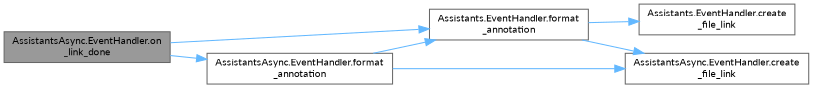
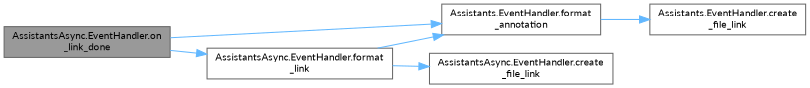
edge "Assistants.EventHandler.format _annotation" -> "AssistantsAsync.EventHandler.create _file_link": removed
node "AssistantsAsync.EventHandler.format _annotation": label "AssistantsAsync.EventHandler.format _annotation" -> "AssistantsAsync.EventHandler.format _link"
